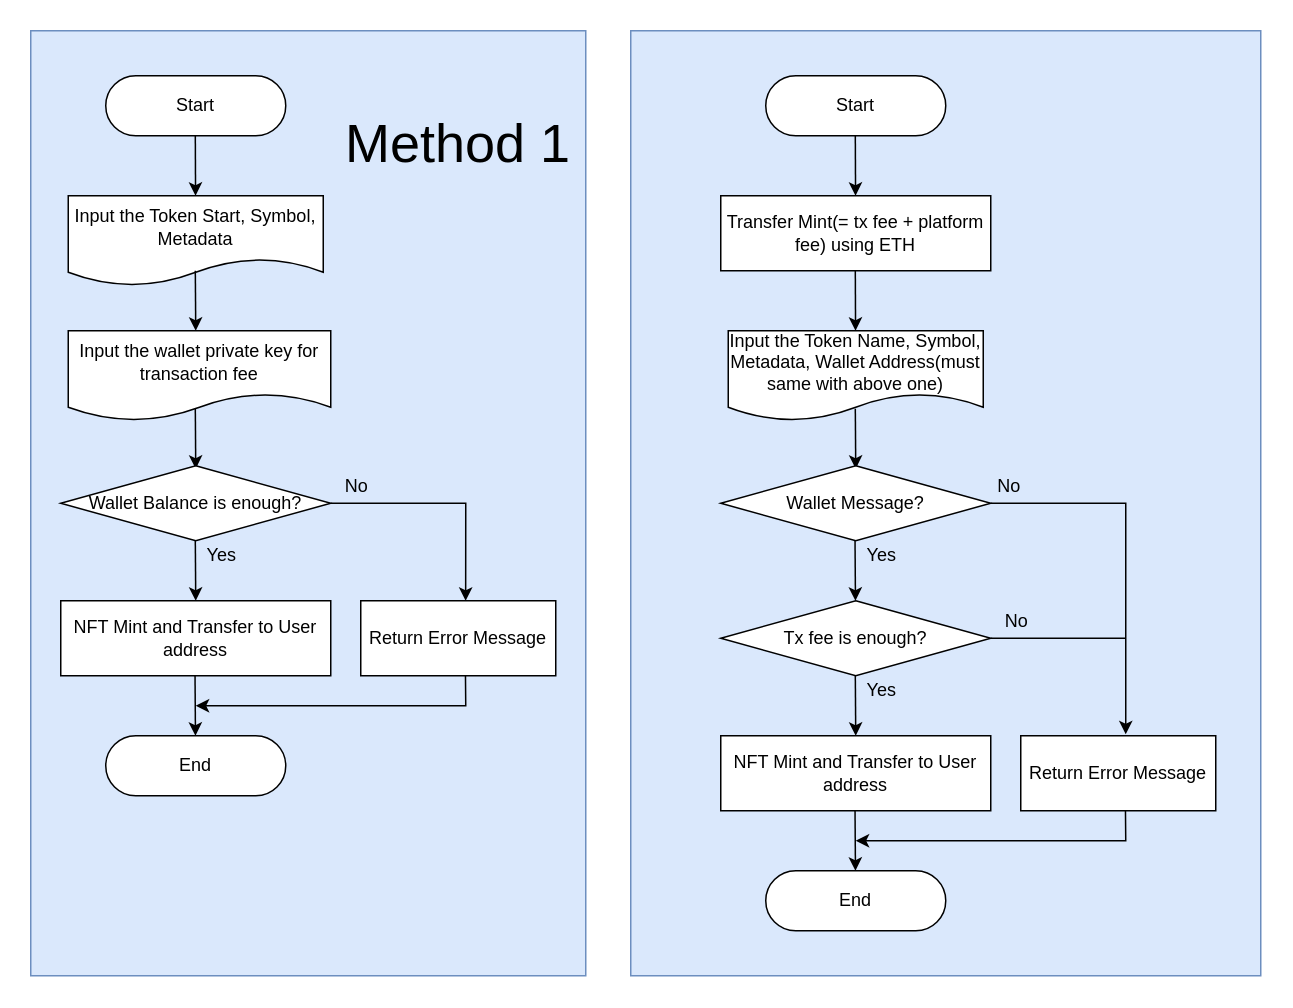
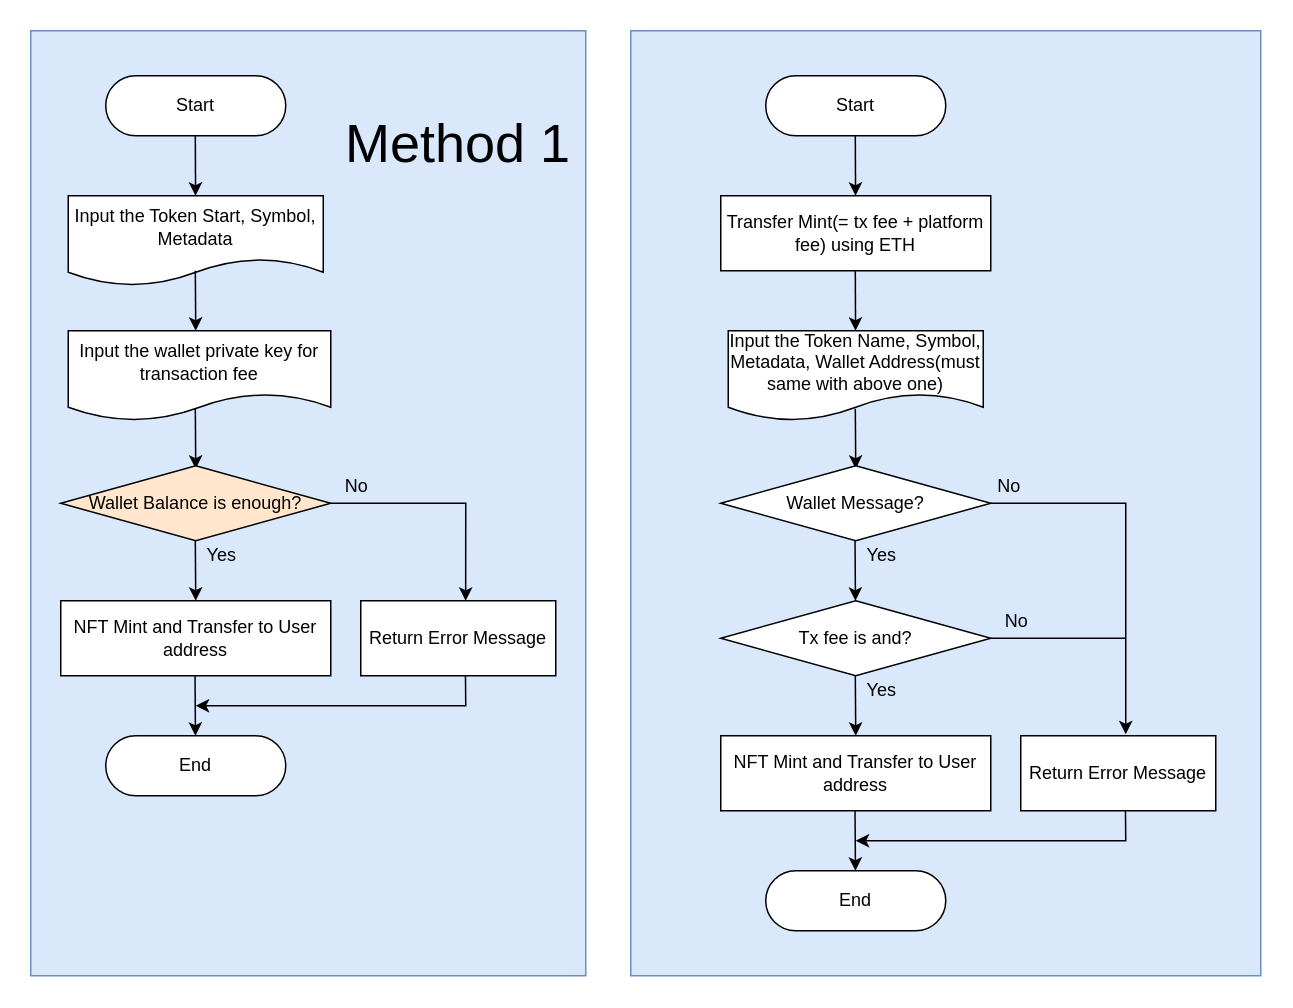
node "Wallet Balance is enough?": fillcolor #ffffff -> #ffe6cc
node "Tx fee is enough?": label "Tx fee is enough?" -> "Tx fee is and?"
